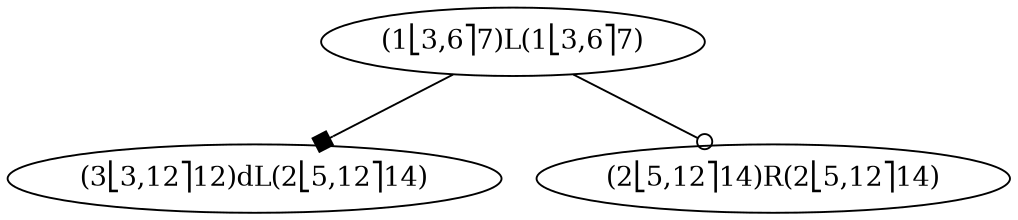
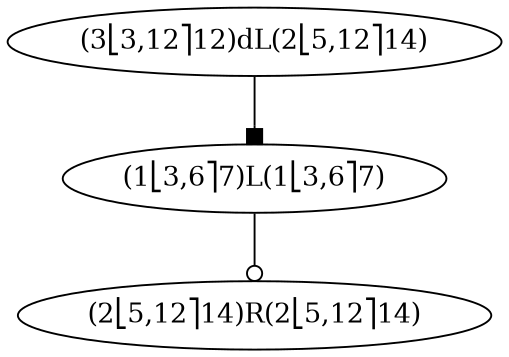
edge "(1⎣3,6⎤7)L(1⎣3,6⎤7)" -> "(3⎣3,12⎤12)dL(2⎣5,12⎤14)": reversed
